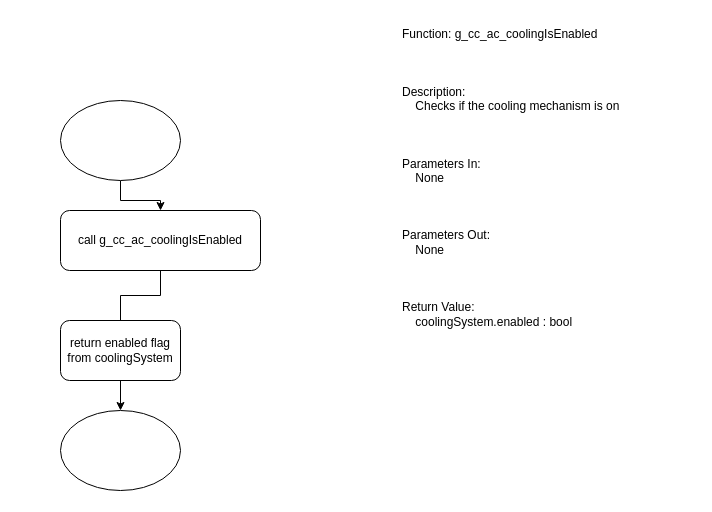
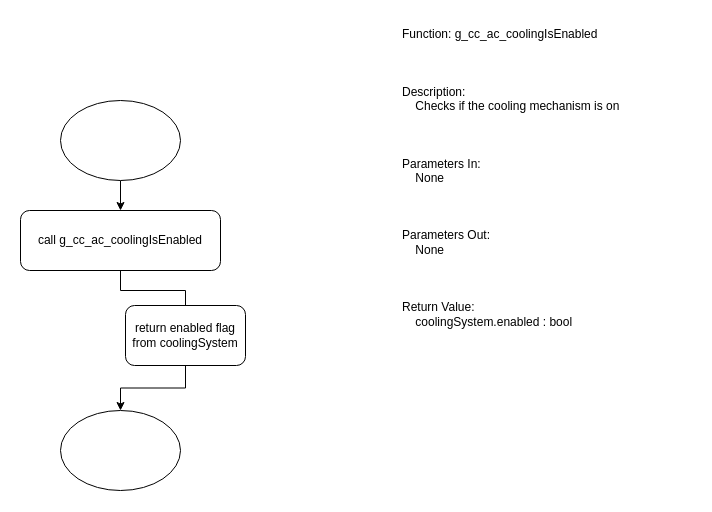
node "call g_cc_ac_coolingIsEnabled": moved (161, 241) -> (121, 241)
node "return enabled flag from coolingSystem": moved (121, 351) -> (186, 336)
